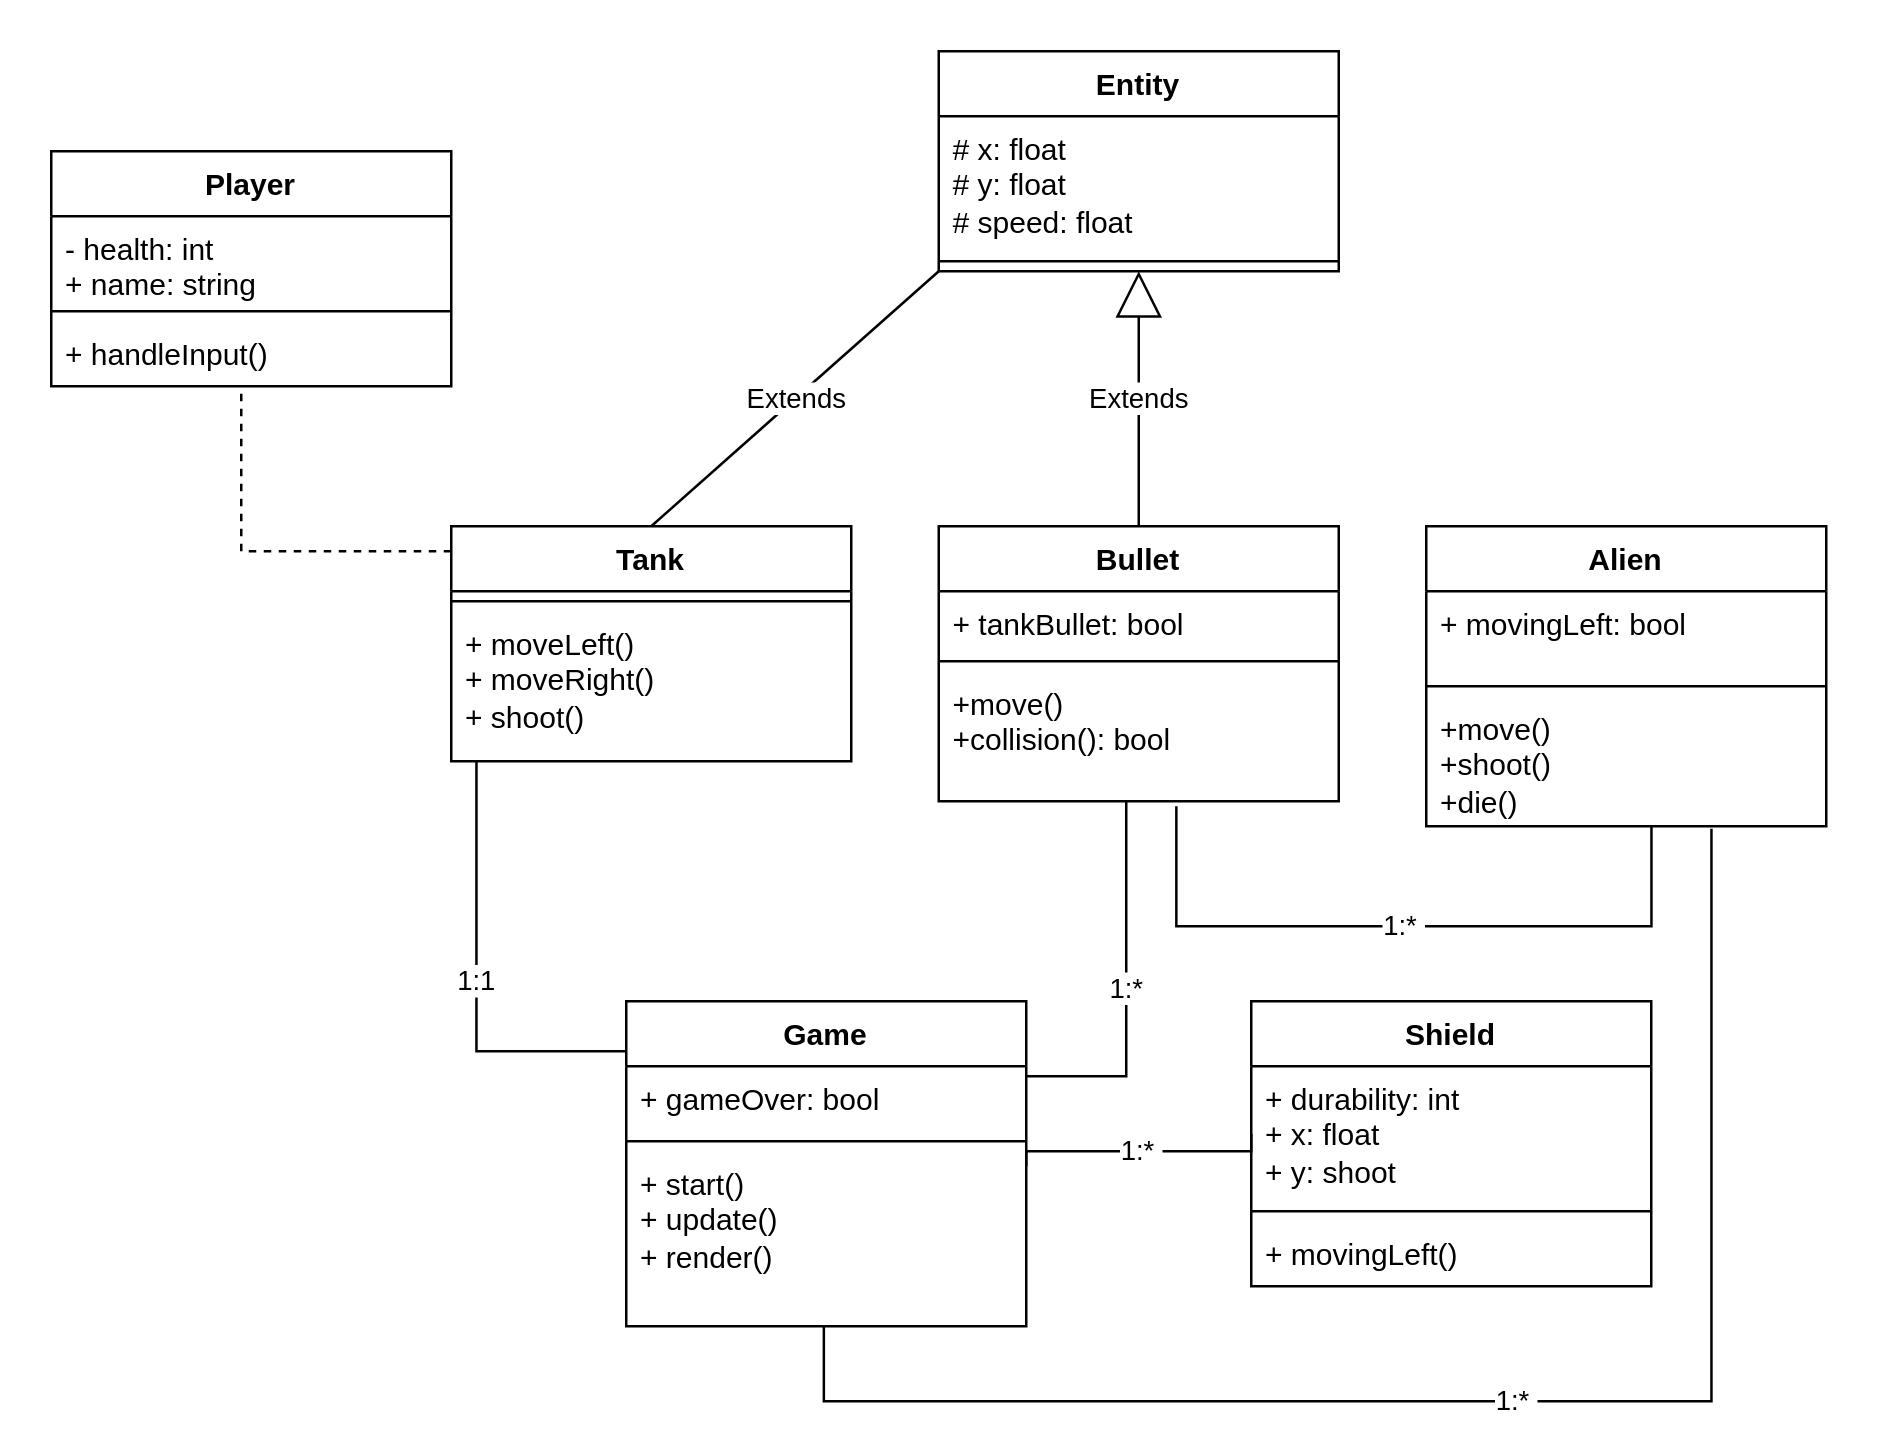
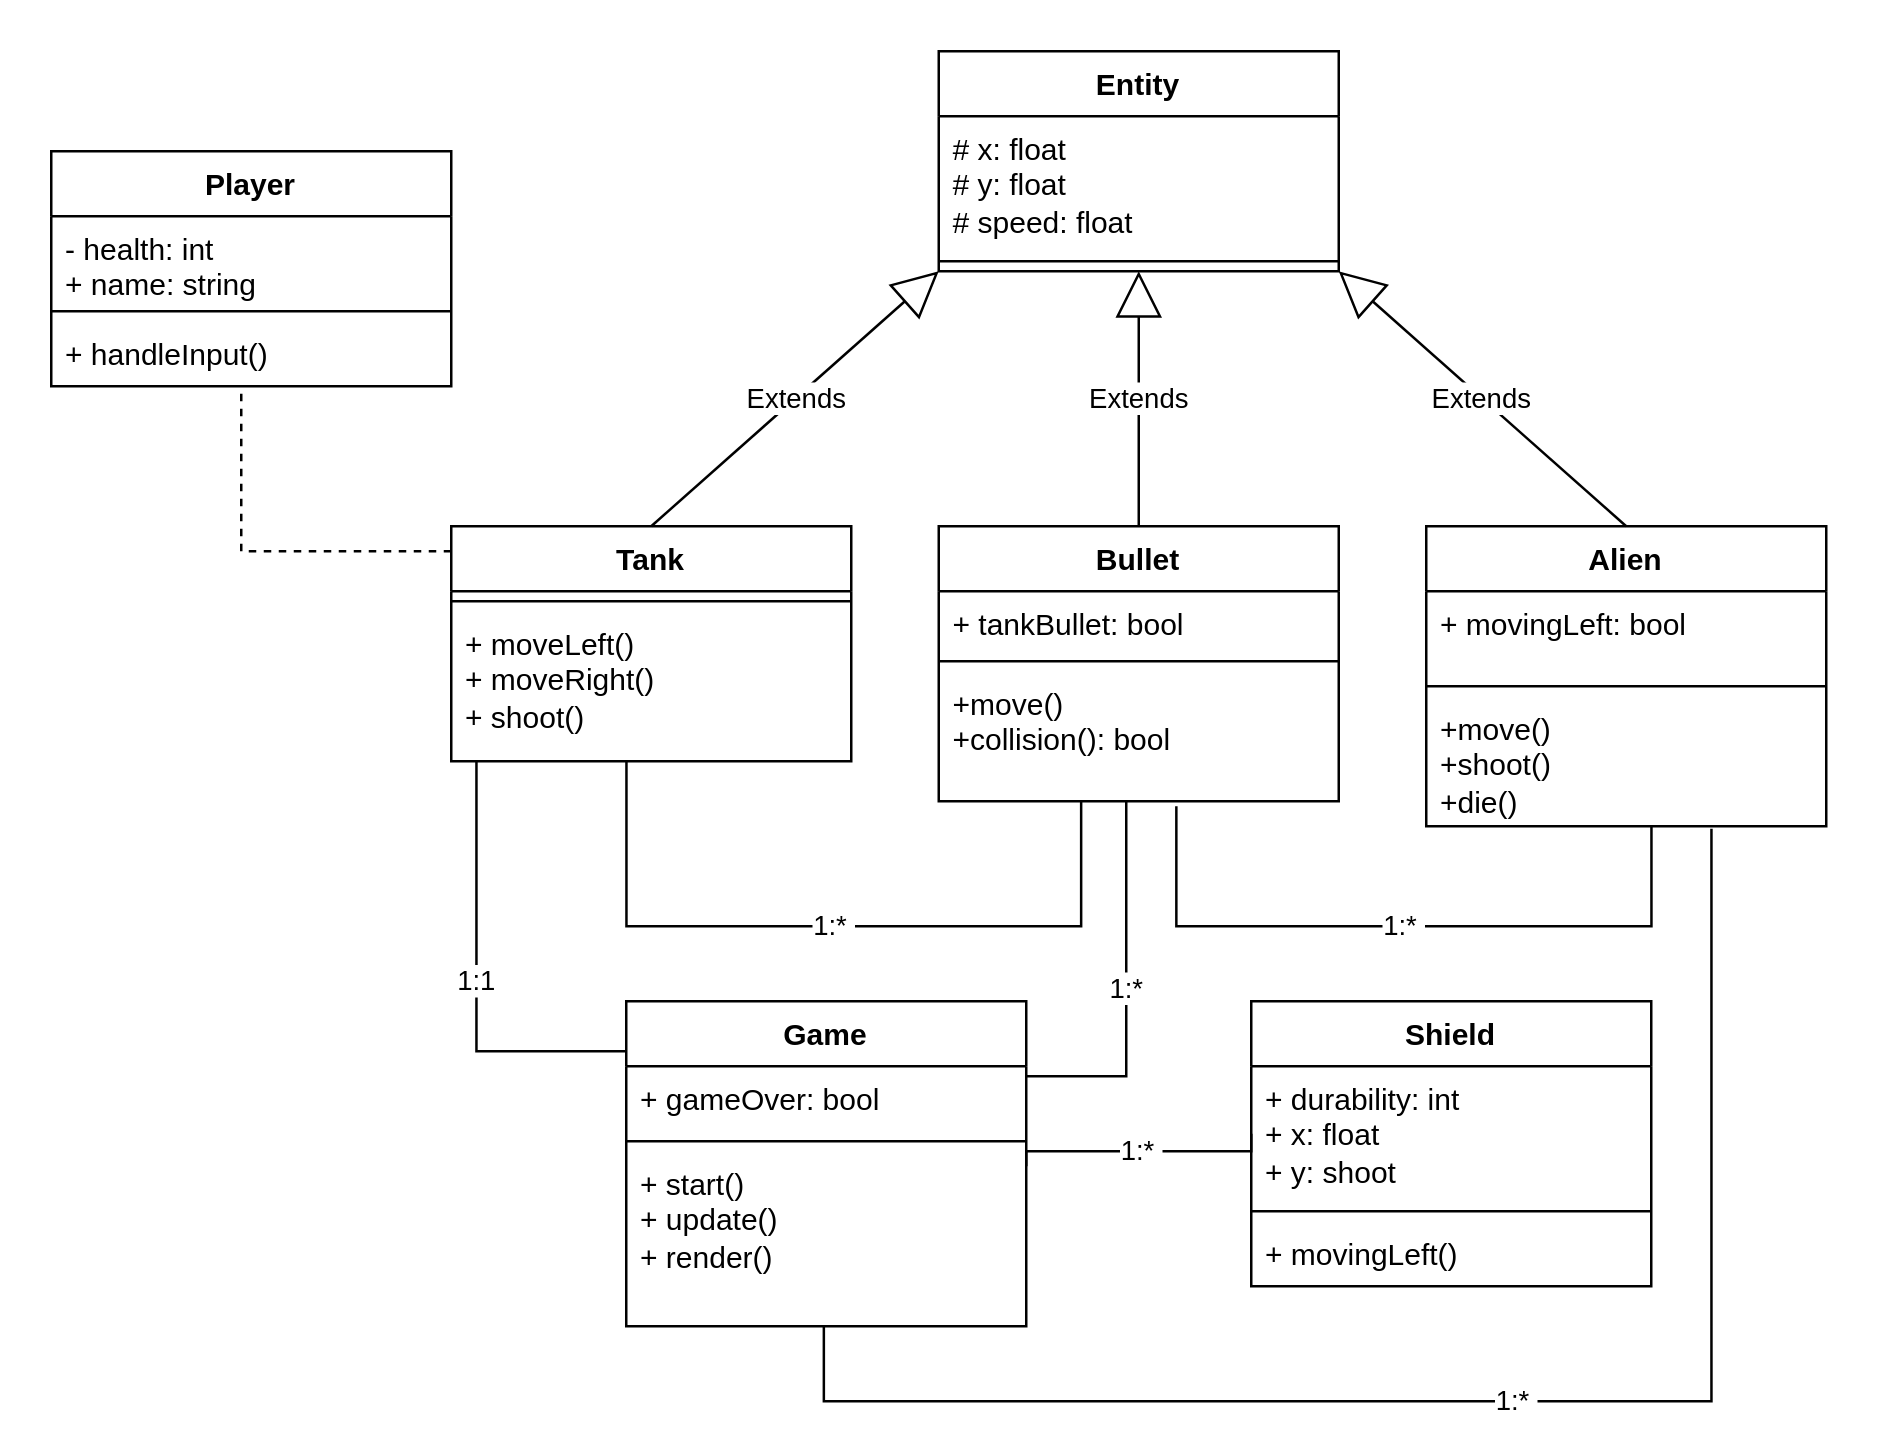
edge "Entity" -- "Tank": arrowhead none -> block
edge "Alien" -> "Entity": added, label "Extends"
edge "+ moveLeft() + moveRight() + shoot()" -- "+move() +collision(): bool": added, label "1:*"
